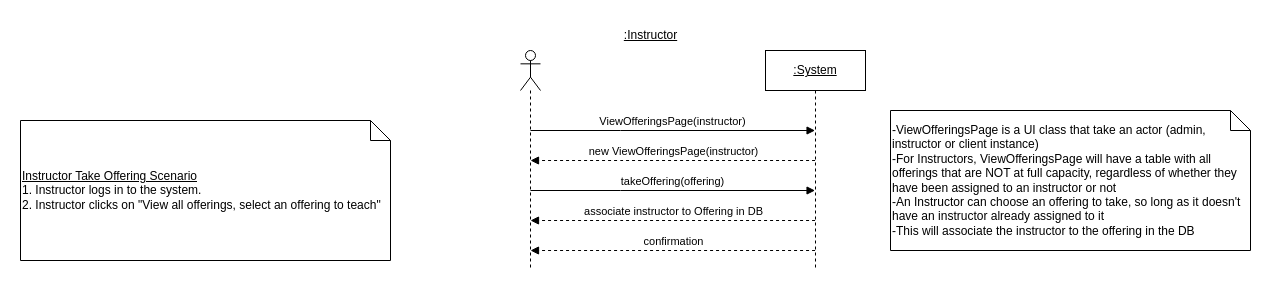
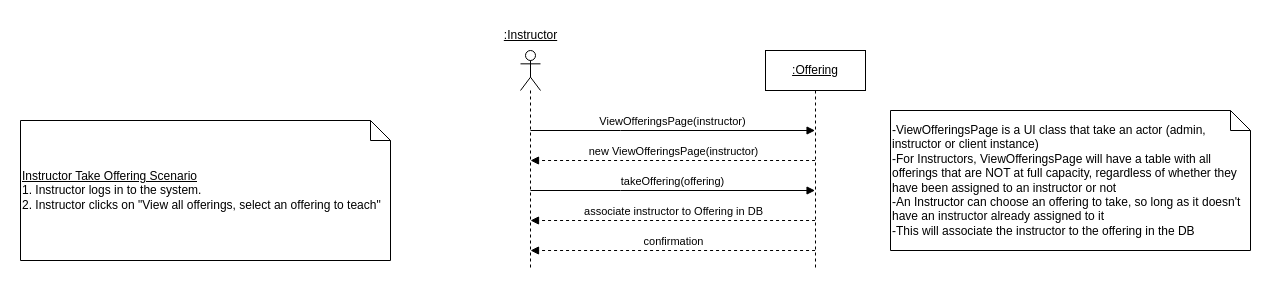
node ":Instructor": moved (651, 36) -> (531, 36)
node ":System": label ":System" -> ":Offering"
